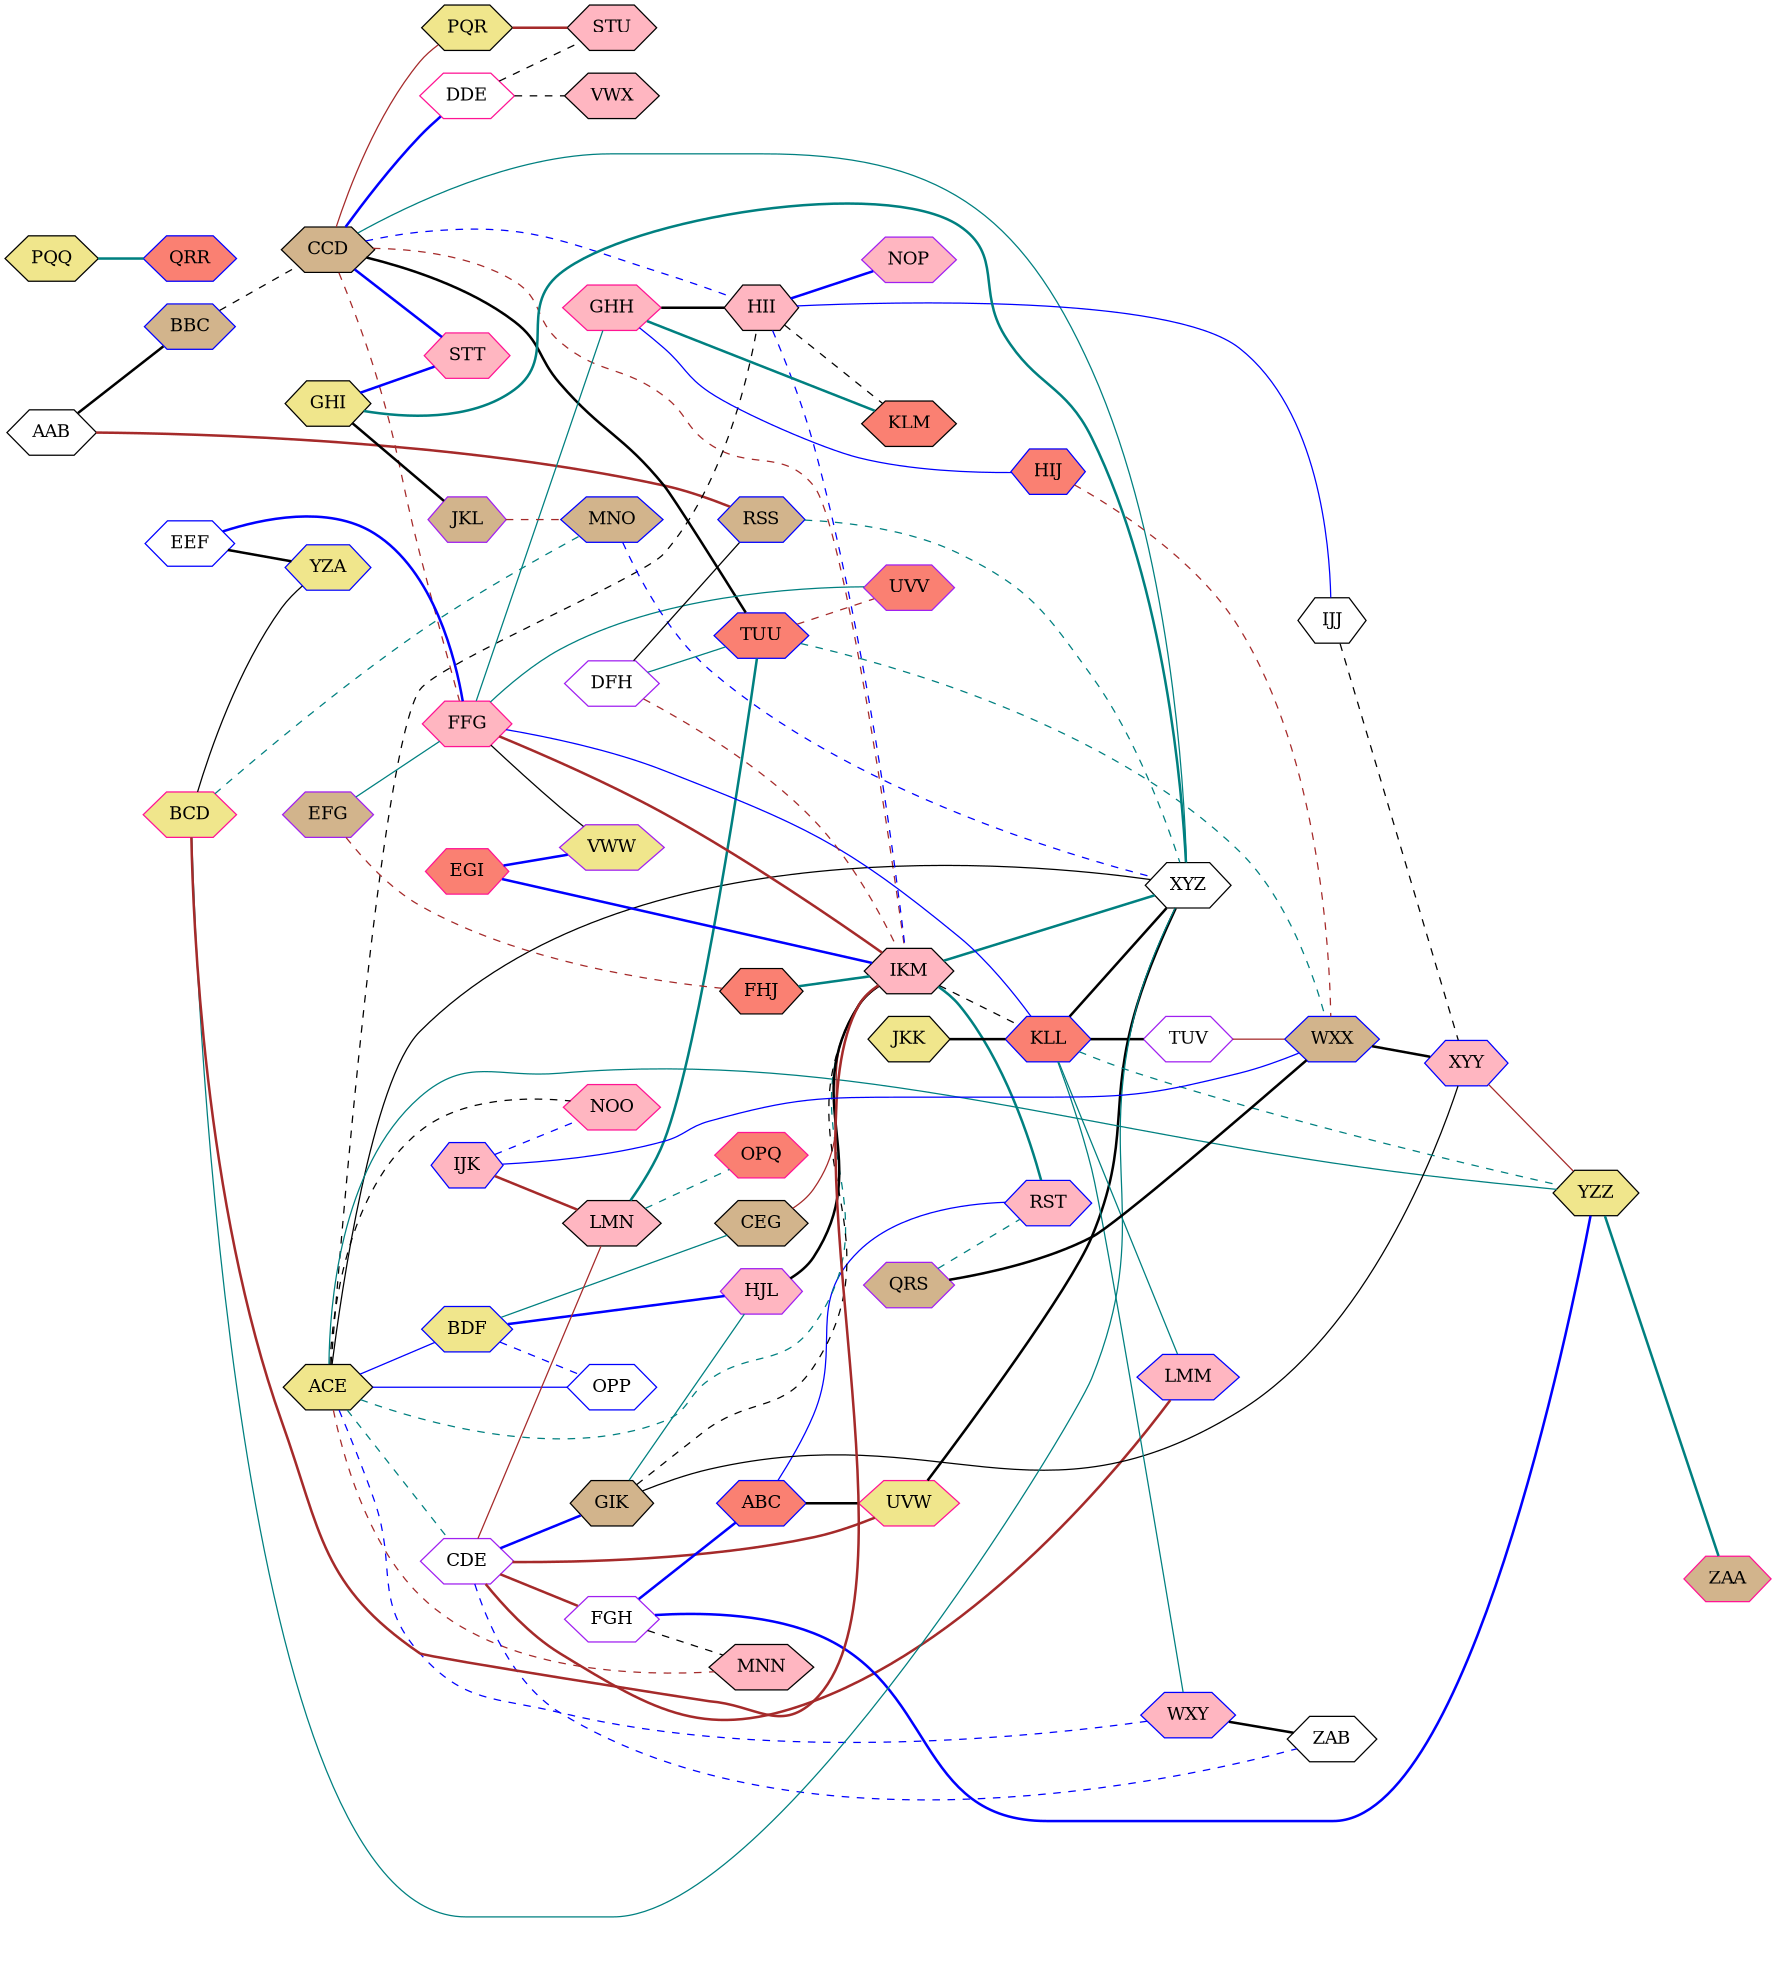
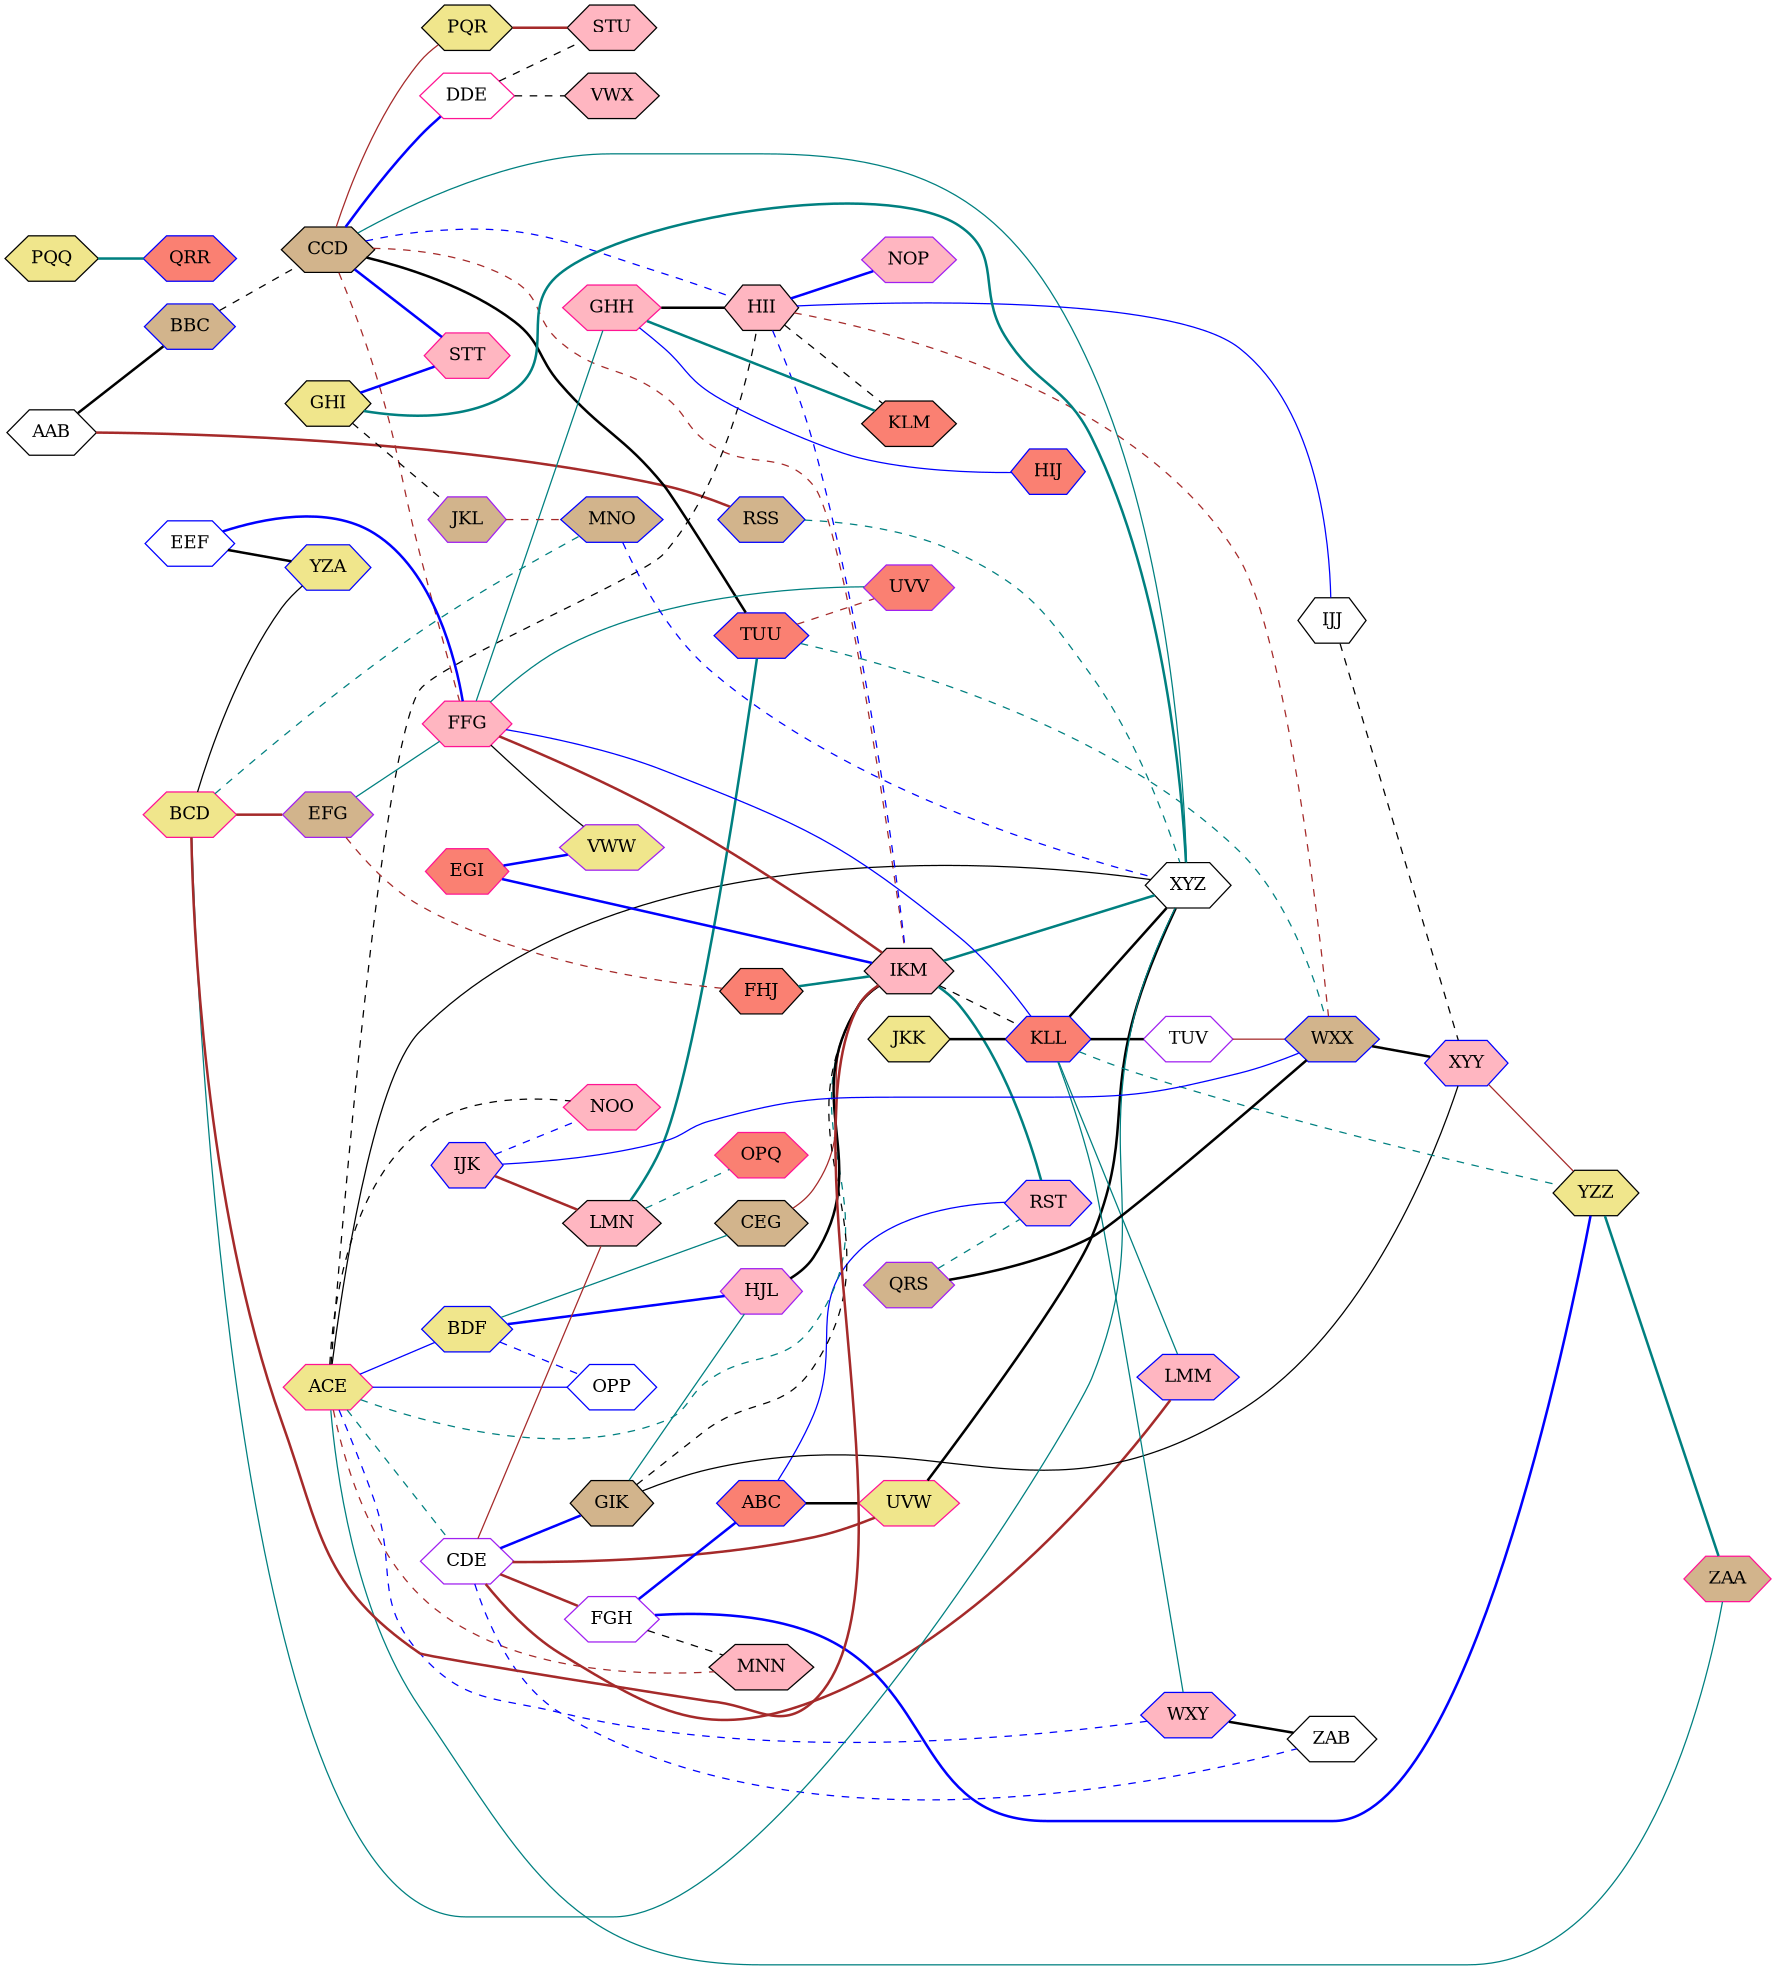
edge "GHI" -- "JKL": style bold -> dashed
node "DFH": removed
edge "HIJ" -- "WXX": now "HII" -- "WXX"
edge "BCD" -- "EFG": added
edge "YZZ" -- "ACE": now "ZAA" -- "ACE"
node "ACE": color black -> deeppink
